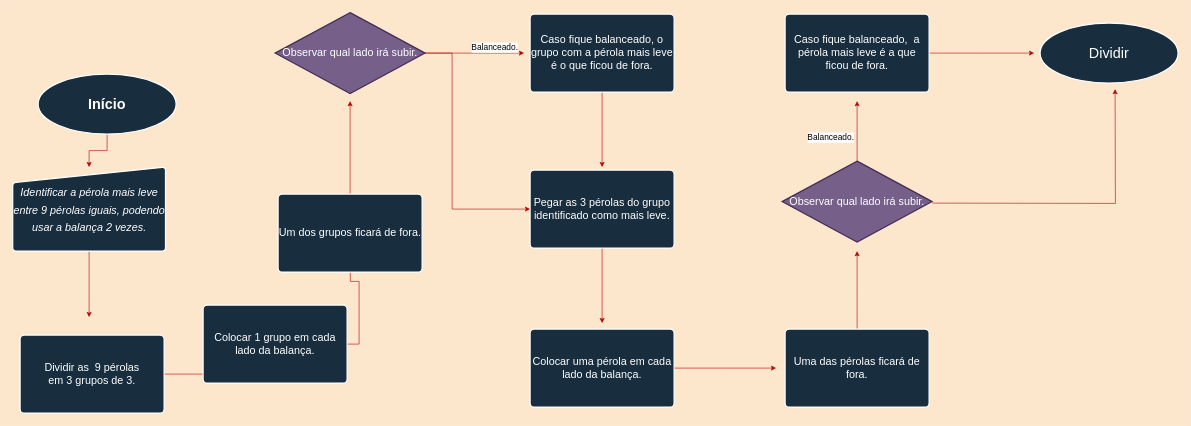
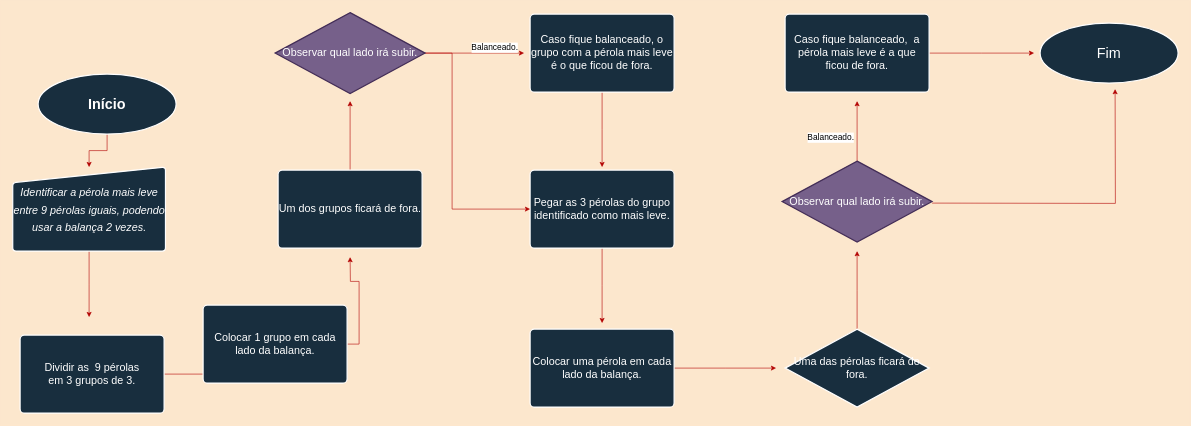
node "Dividir": label "Dividir" -> "Fim"
node "Um dos grupos ficará de fora.": moved (350, 233) -> (350, 209)
node "Uma das pérolas ficará de fora.": shape rounded rectangle -> diamond
